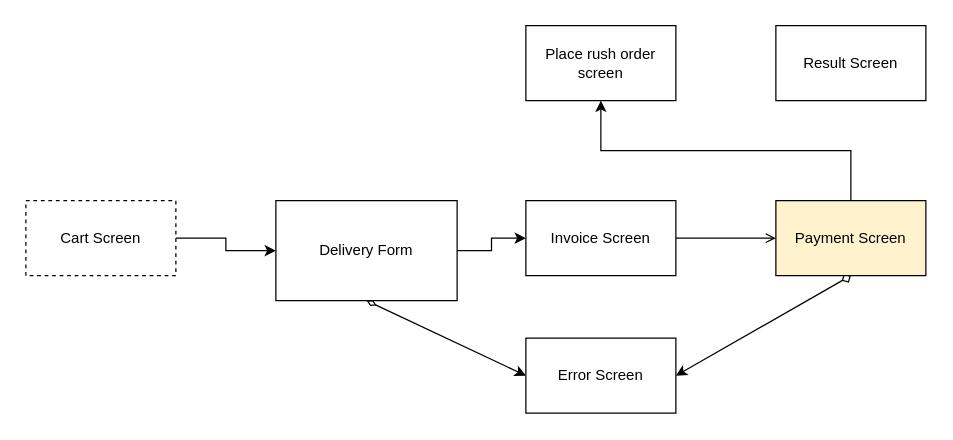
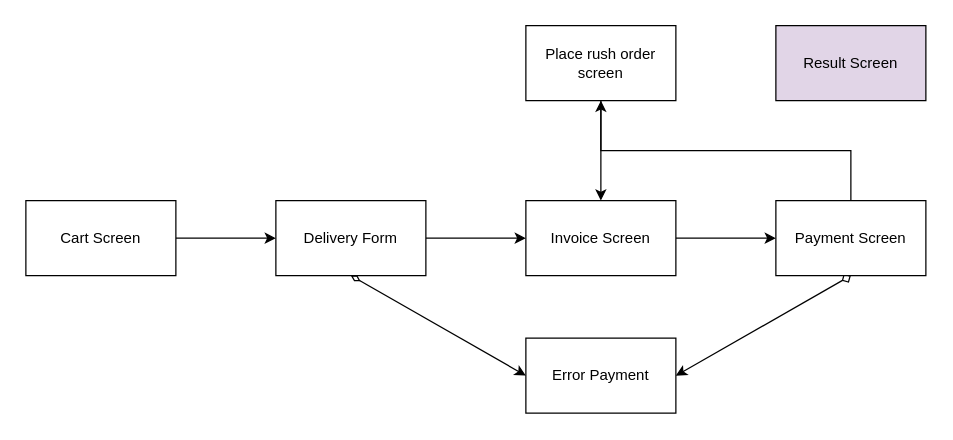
node "Result Screen": fillcolor #ffffff -> #e1d5e7
edge "Place rush order screen" -> "Invoice Screen": added
node "Cart Screen": style dashed -> solid
edge "Invoice Screen" -> "Payment Screen": arrowhead open -> classic
node "Payment Screen": fillcolor #fff2cc -> #ffffff
node "Delivery Form": size 181x100 -> 150x75
node "Error Screen": label "Error Screen" -> "Error Payment"
